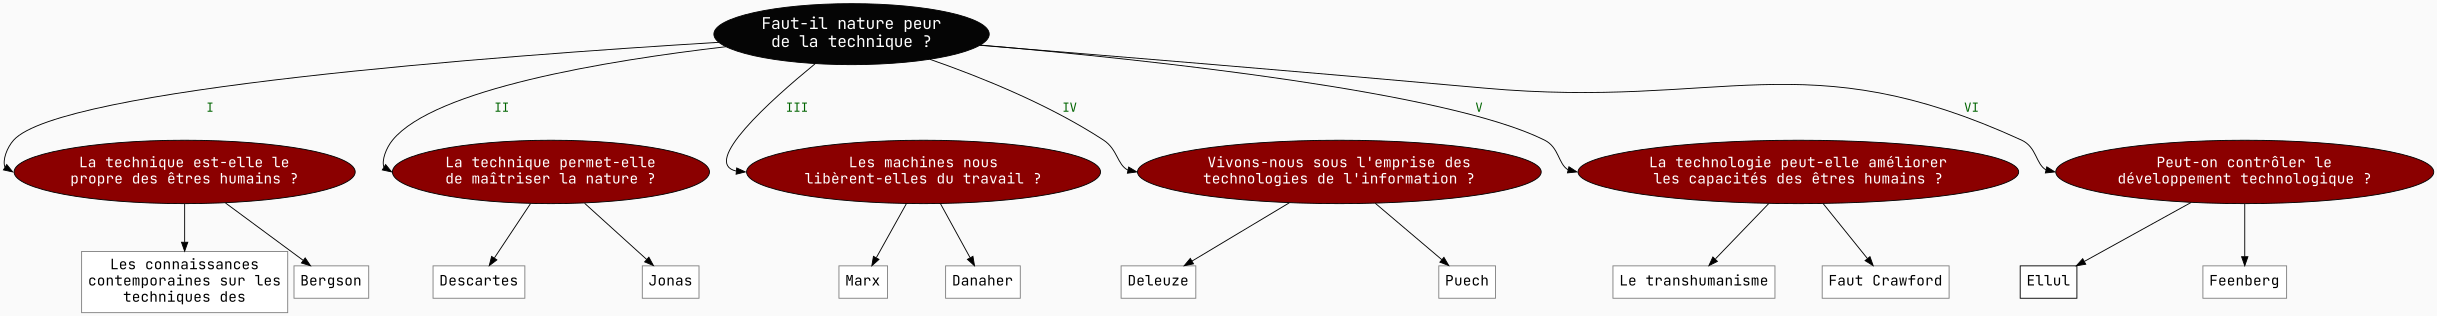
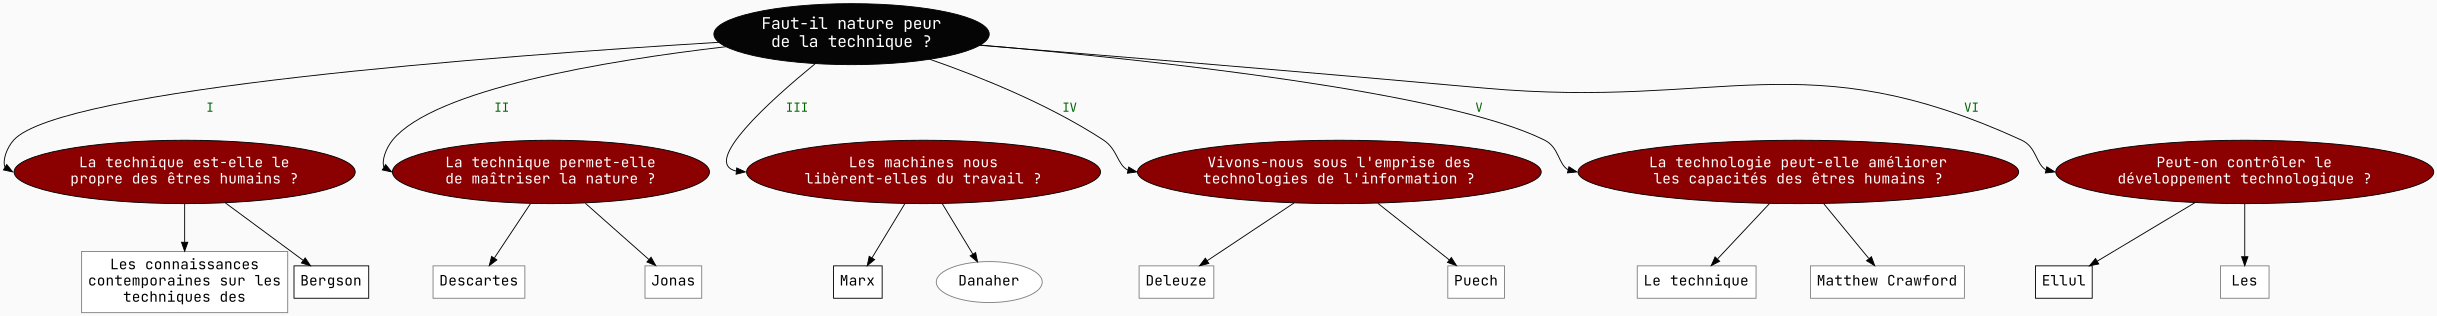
node "Bergson": color grey50 -> black
node "Marx": color grey50 -> black
node "Danaher": shape box -> ellipse
node "Le transhumanisme": label "Le transhumanisme" -> "Le technique"
node "Faut Crawford": label "Faut Crawford" -> "Matthew Crawford"
node "Feenberg": label "Feenberg" -> "Les"
